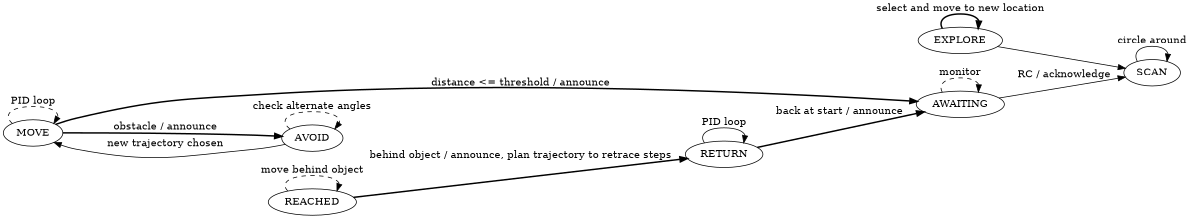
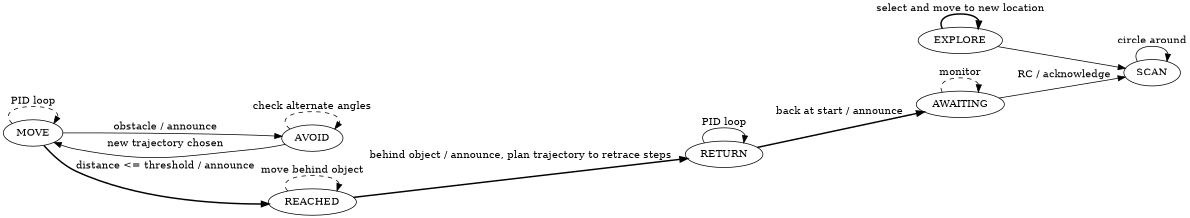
edge "MOVE" -> "AWAITING": now "MOVE" -> "REACHED"
edge "MOVE" -> "AVOID": style bold -> solid
